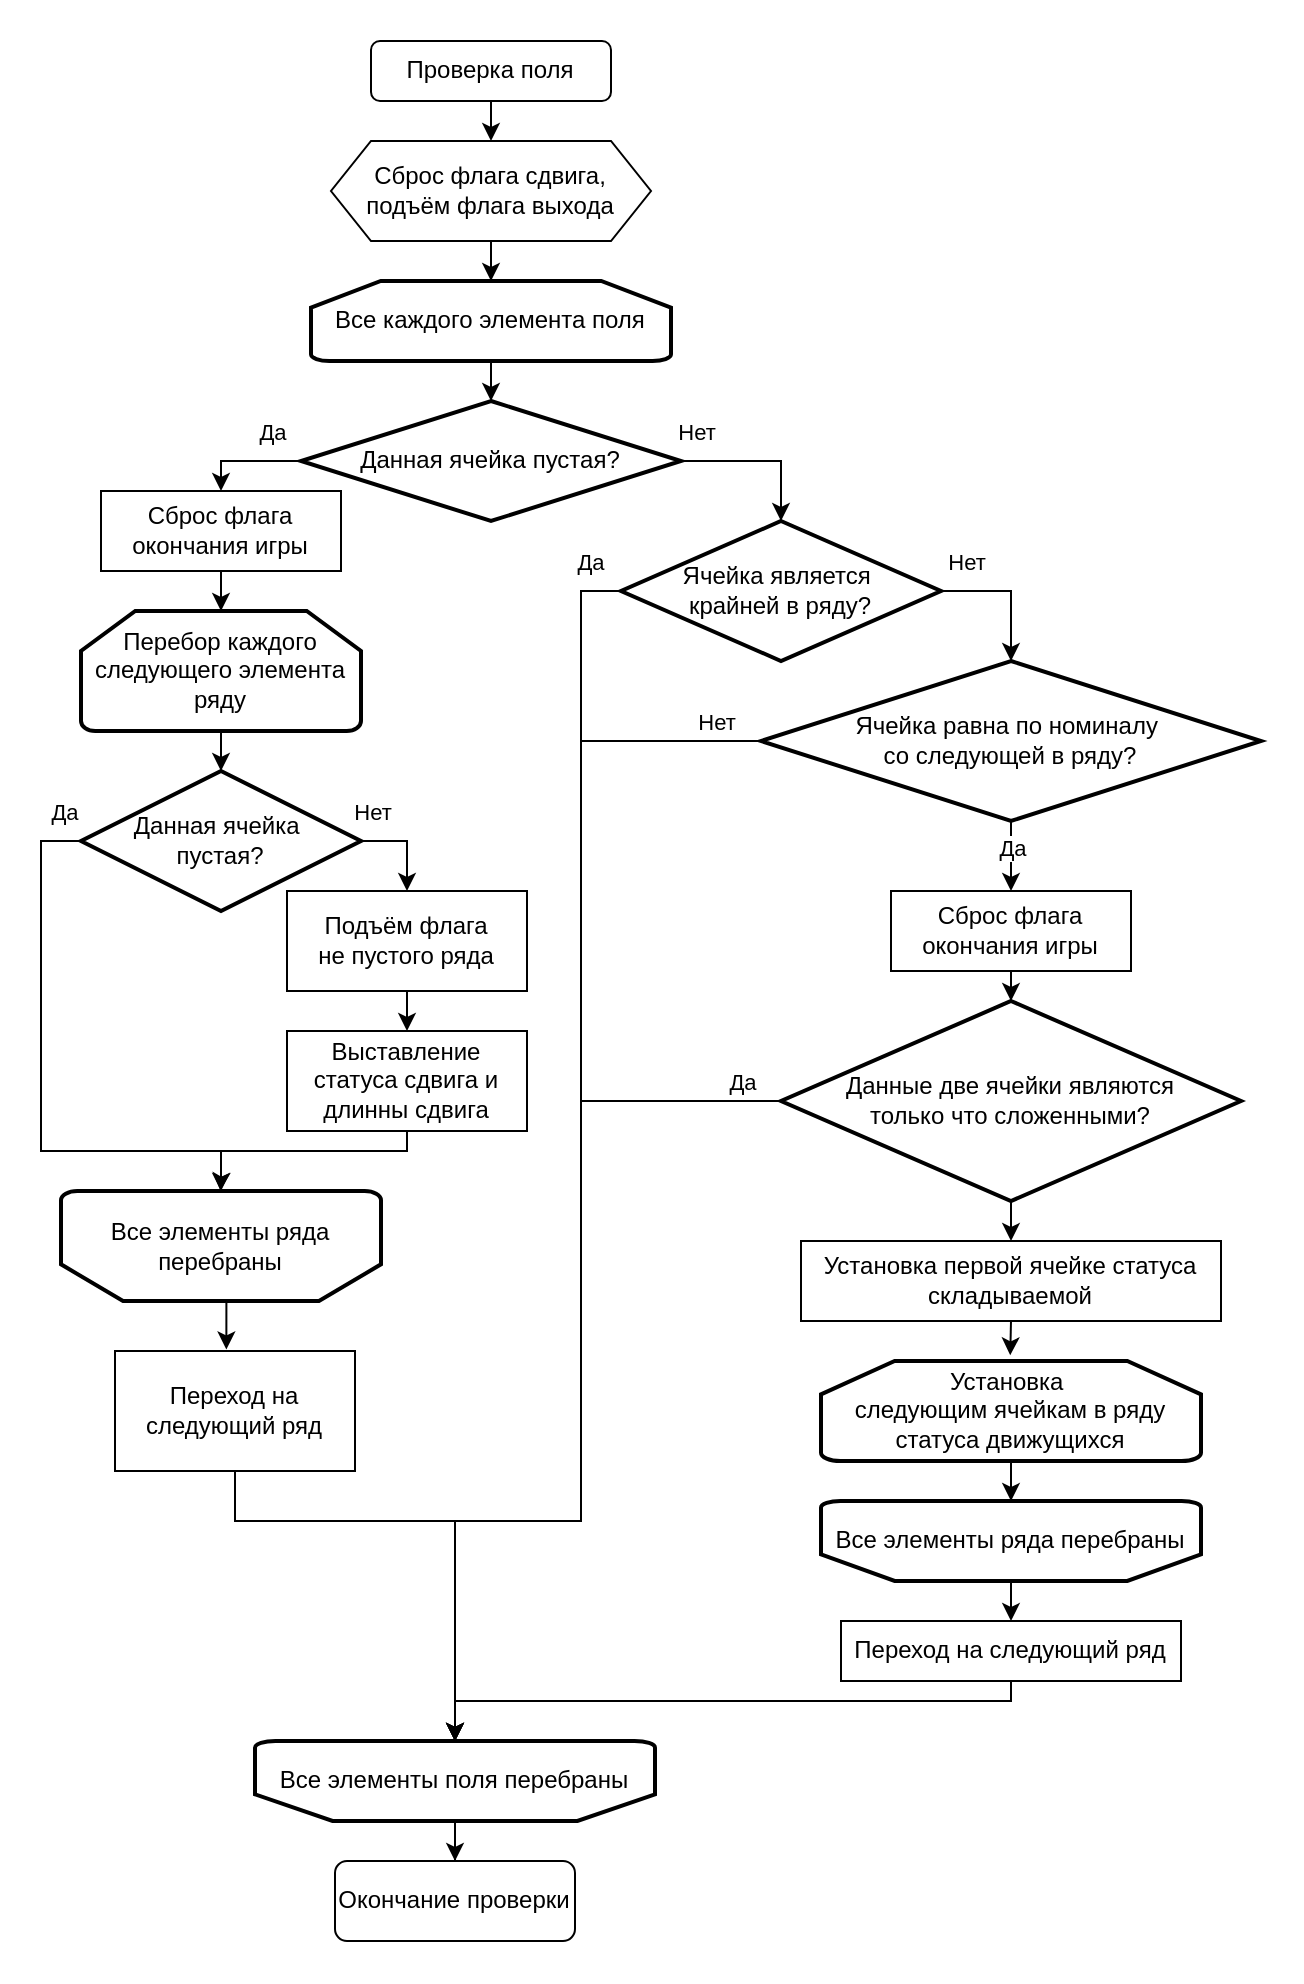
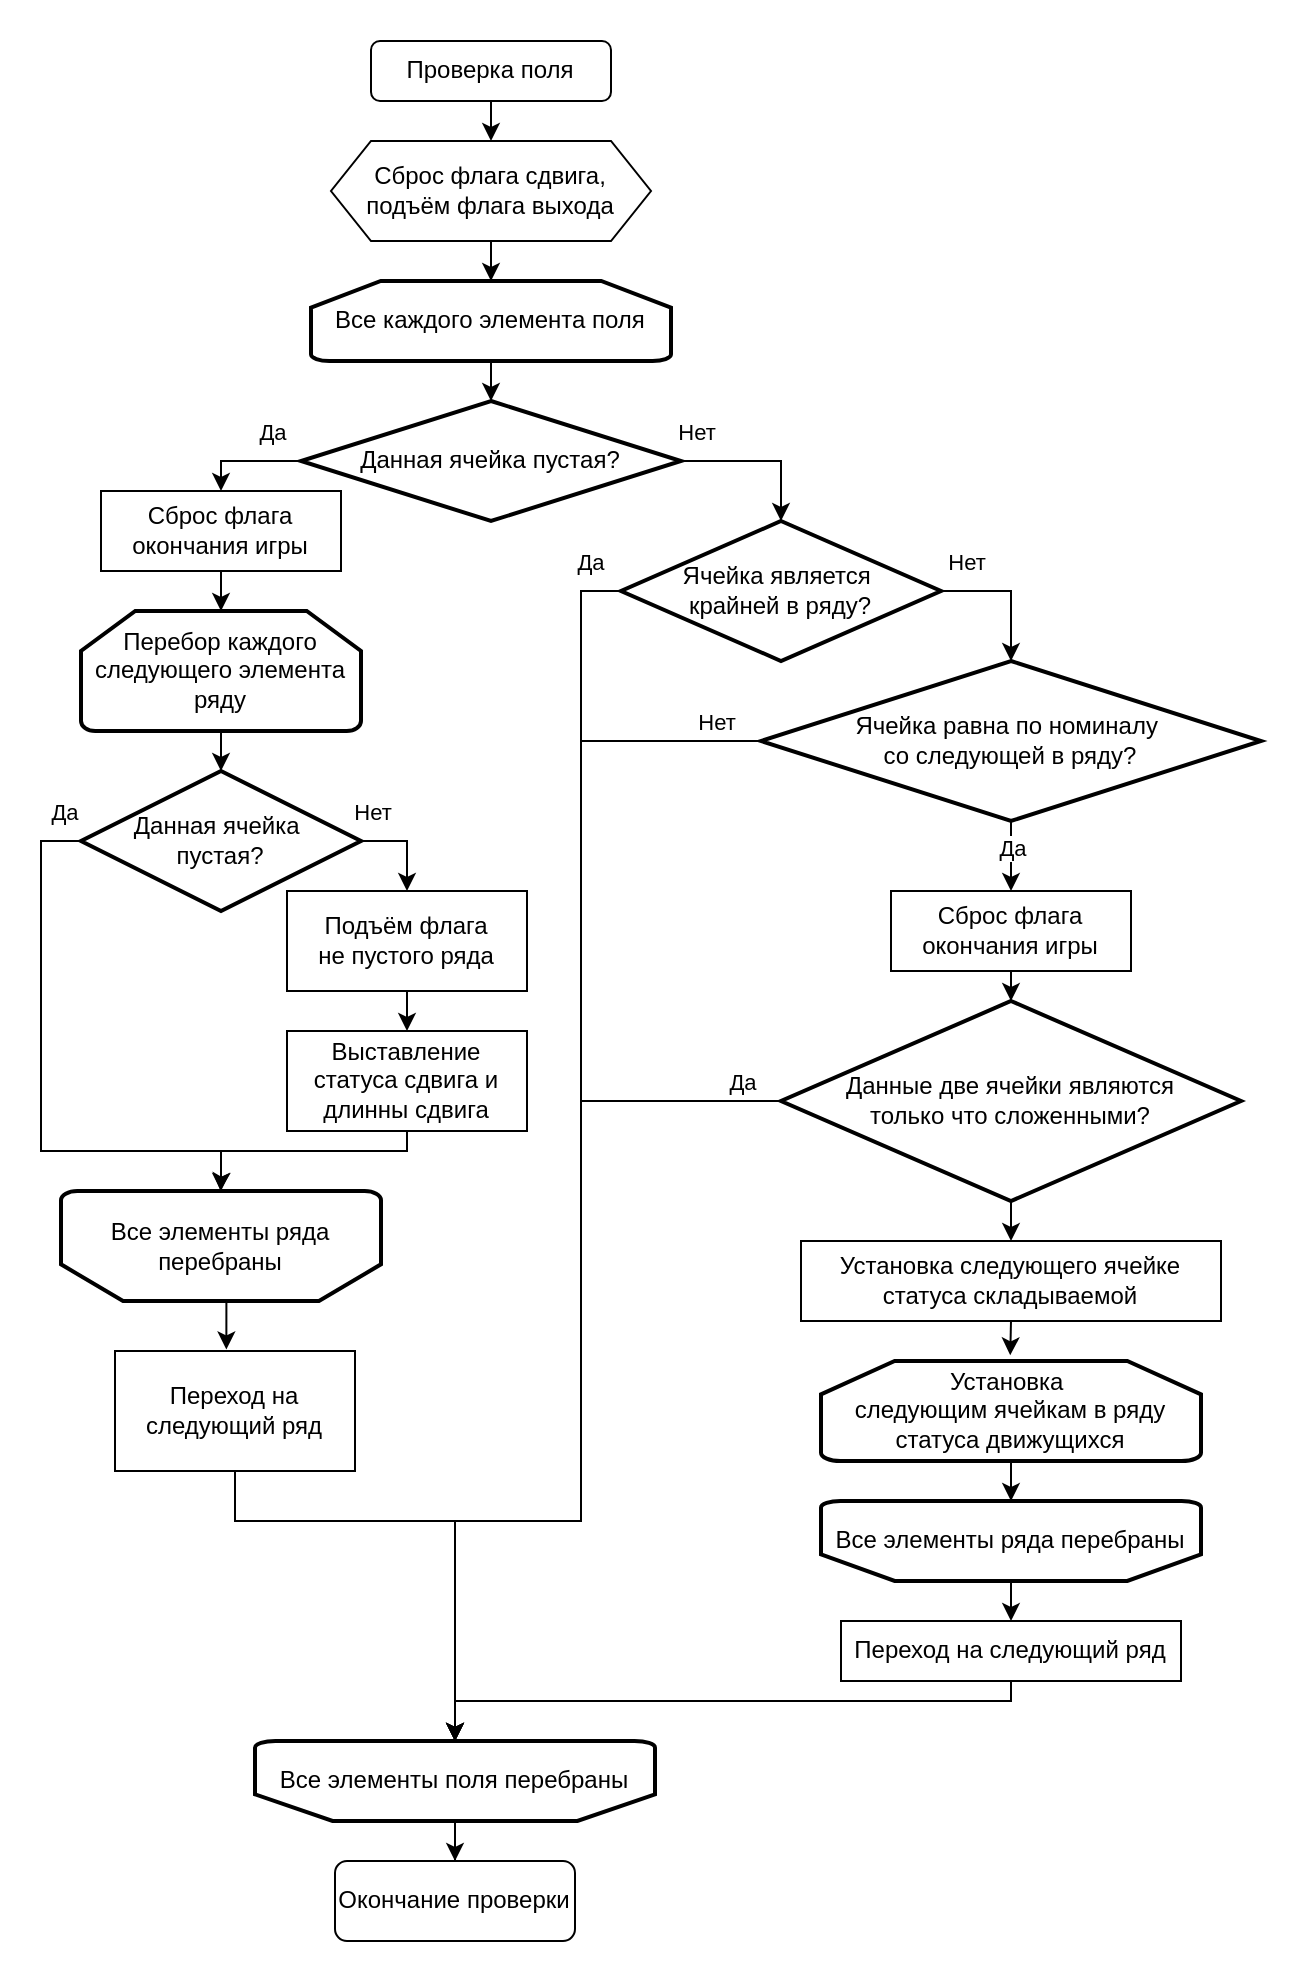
node "Установка первой ячейке статуса складываемой": label "Установка первой ячейке статуса складываемой" -> "Установка следующего ячейке статуса складываемой"
